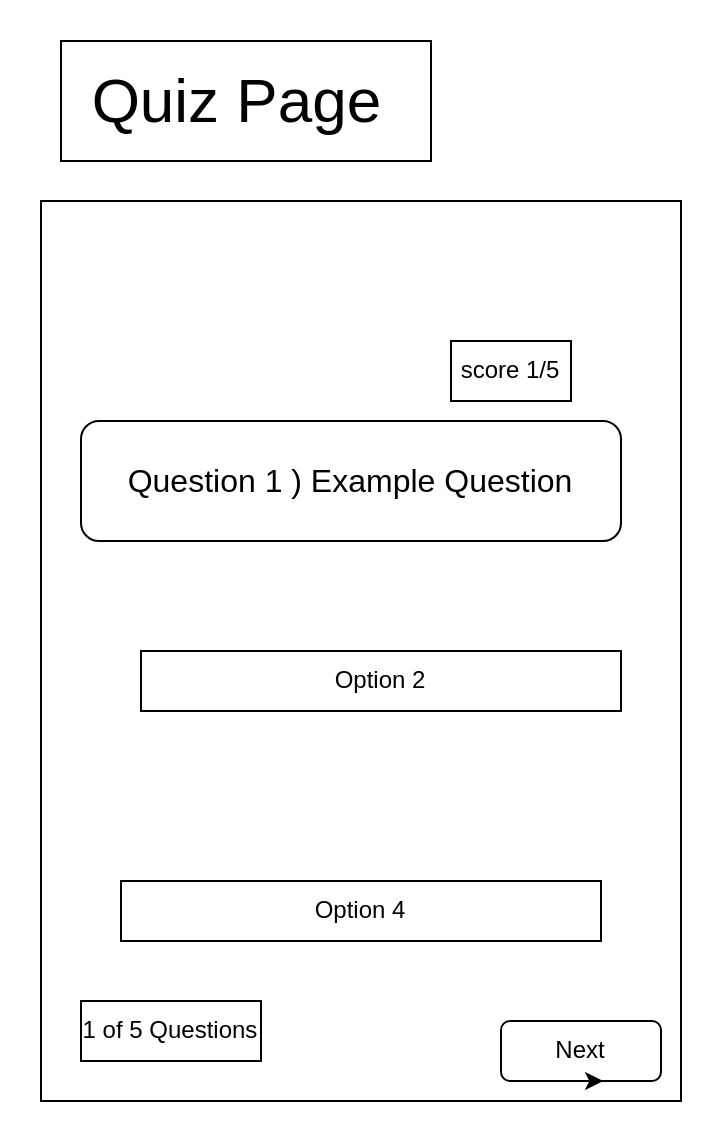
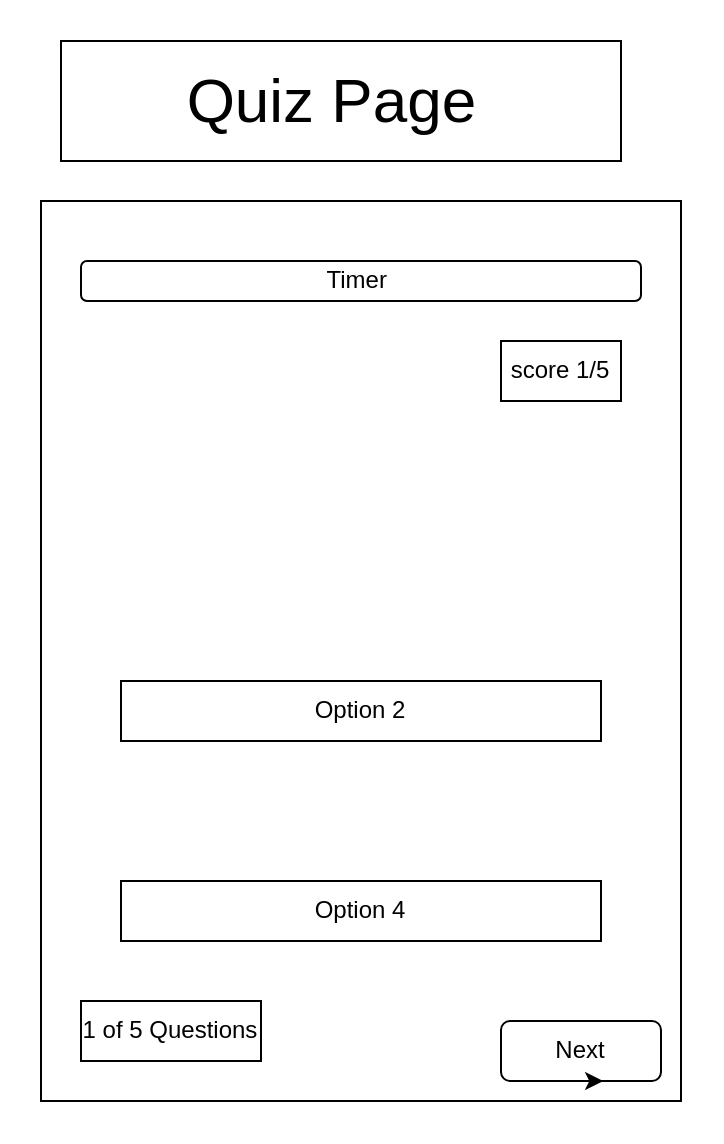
node "Quiz Page": size 370x120 -> 560x120
node "Timer": added
node "score 1/5": moved (511, 371) -> (561, 371)
node "Question 1 ) Example Question": removed
node "Option 2": moved (381, 681) -> (361, 711)
